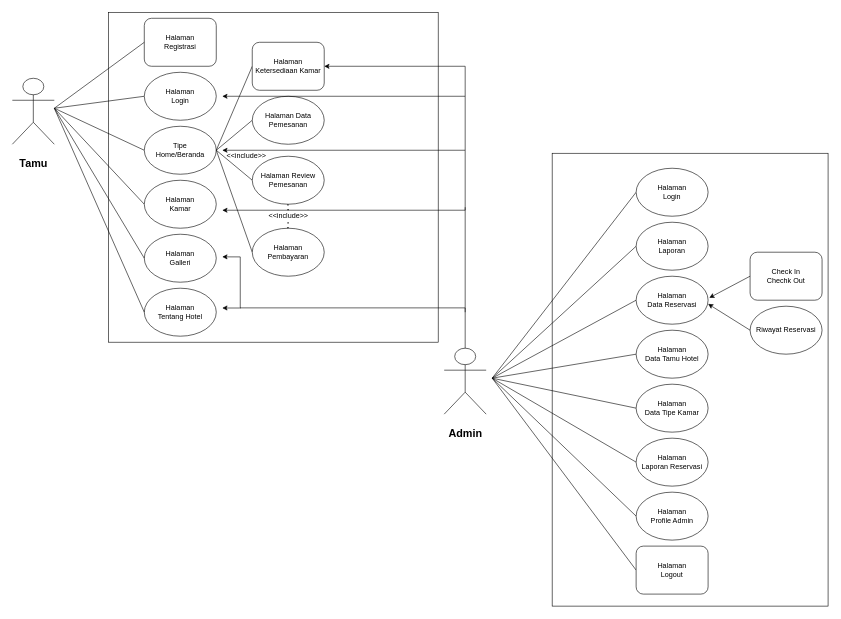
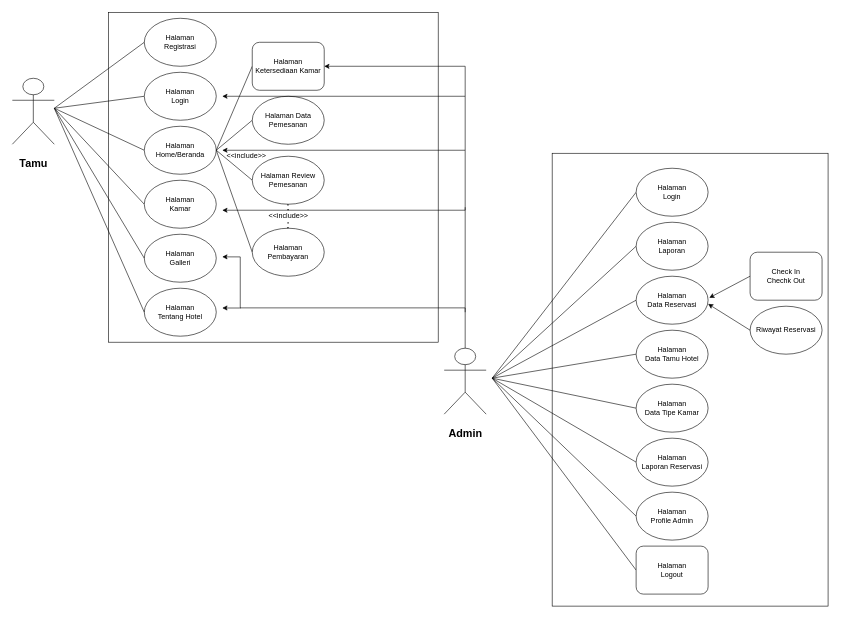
node "Halaman Registrasi": shape rounded rectangle -> ellipse
node "Tipe Home/Beranda": label "Tipe Home/Beranda" -> "Halaman Home/Beranda"
